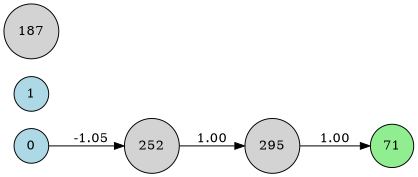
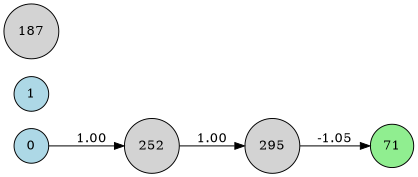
edge "0" -> "252": label "-1.05" -> "1.00"
edge "295" -> "71": label "1.00" -> "-1.05"
